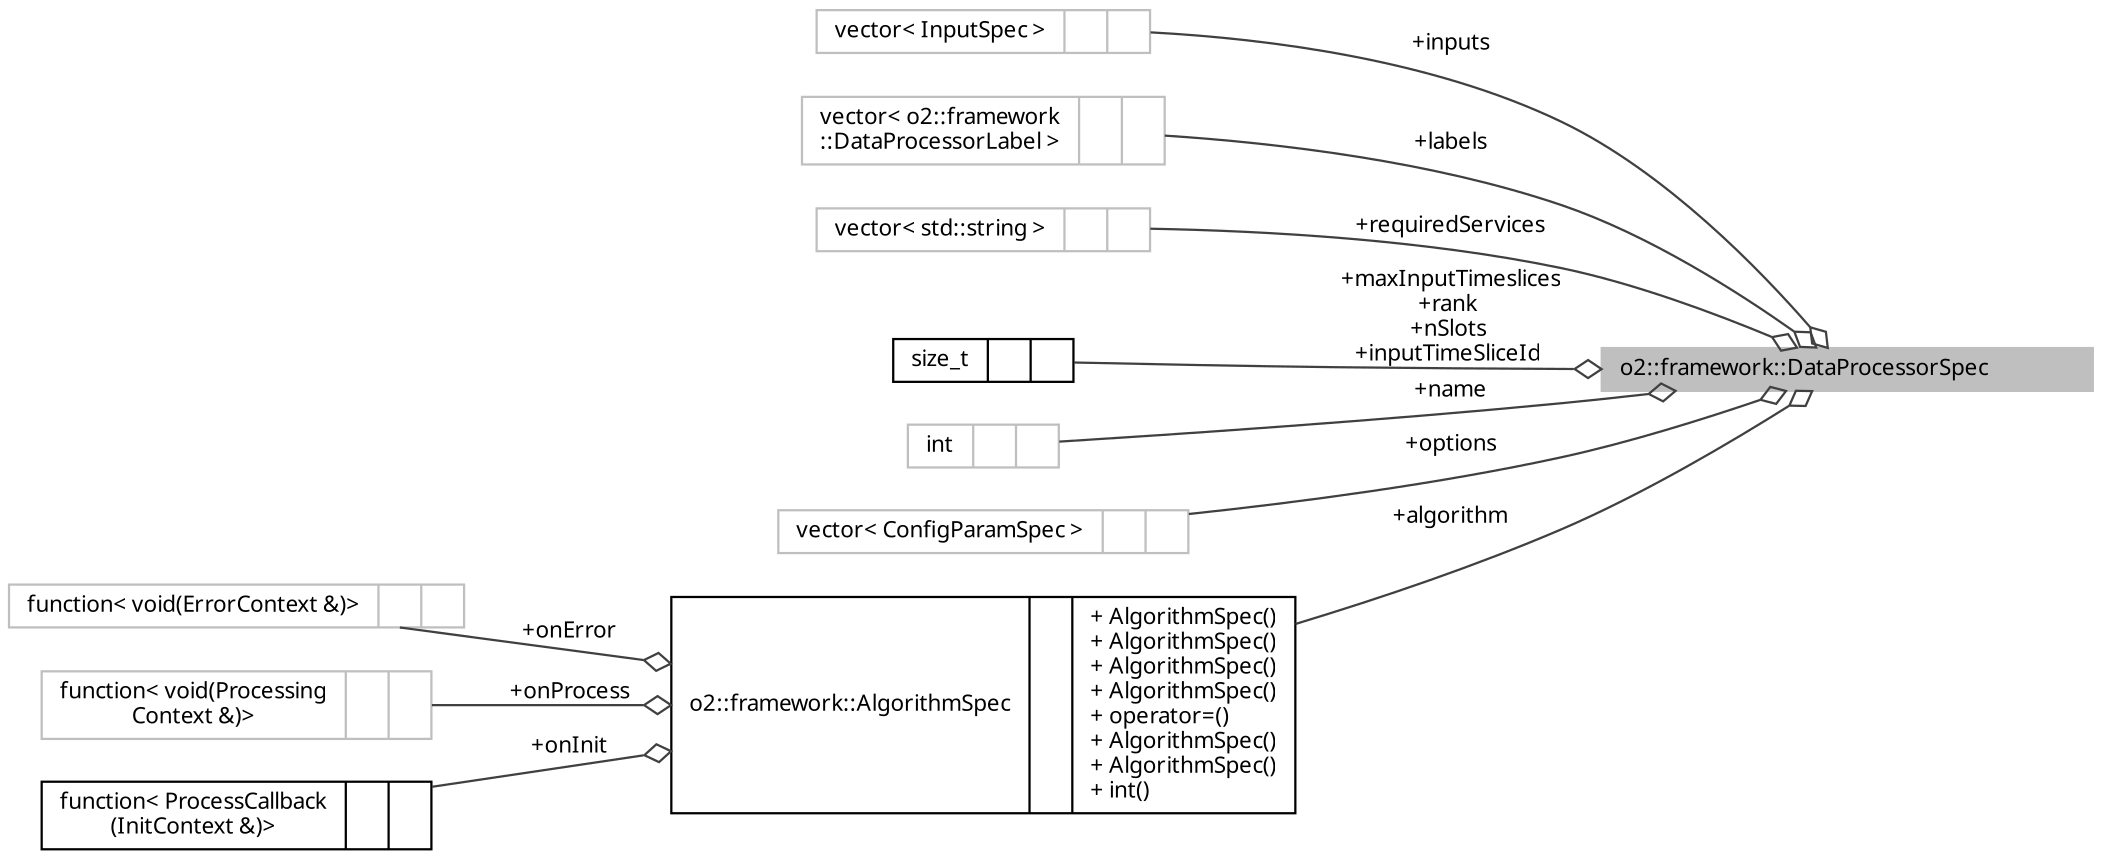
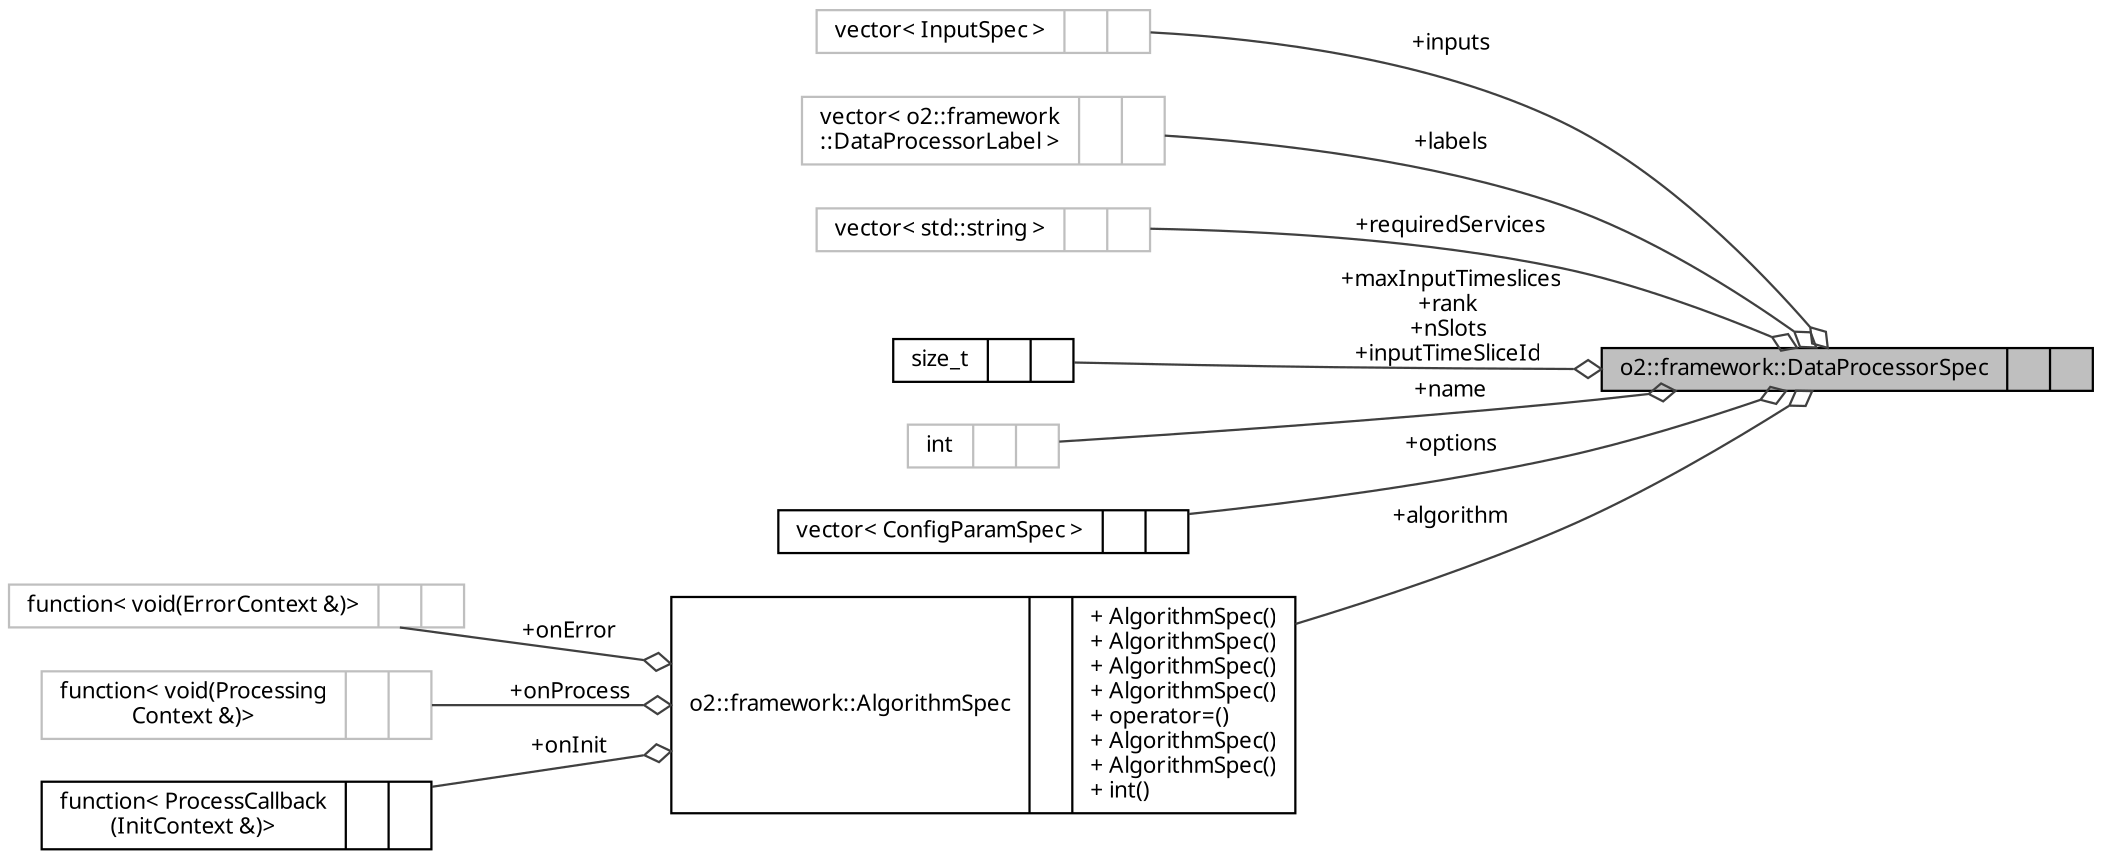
node "o2::framework::DataProcessorSpec": color grey75 -> black
node "vector< ConfigParamSpec >": color grey75 -> black
